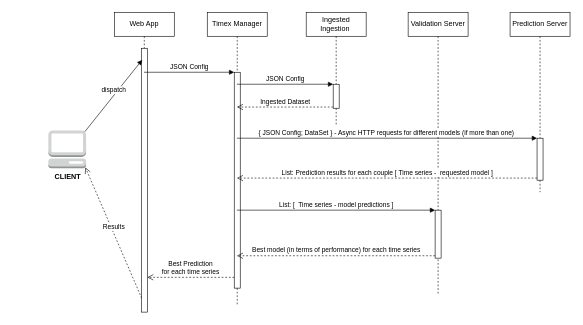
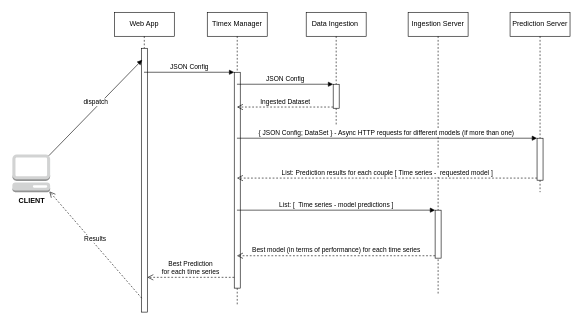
node "Ingested Ingestion": label "Ingested Ingestion" -> "Data Ingestion"
node "Validation Server": label "Validation Server" -> "Ingestion Server"
node "CLIENT": moved (67, 149) -> (31, 173)
